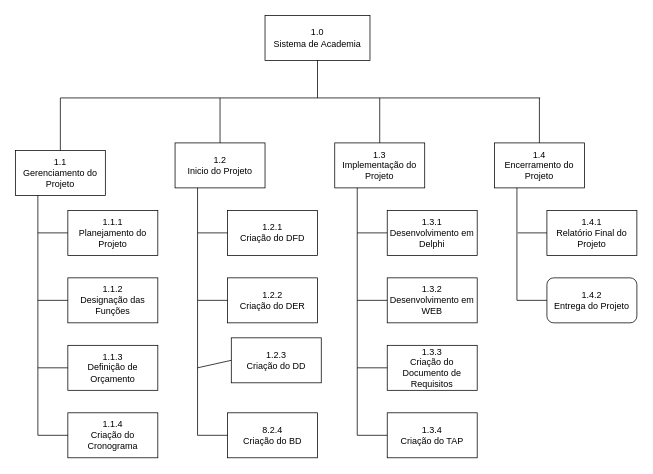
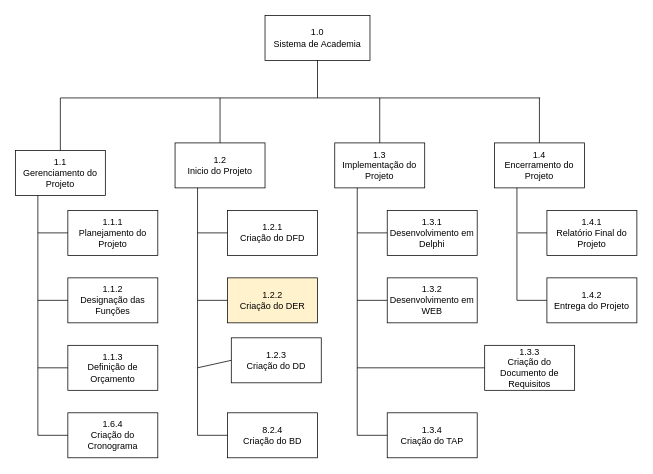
node "1.2.2 Criação do DER": fillcolor #ffffff -> #fff2cc
node "1.4.2 Entrega do Projeto": shape rounded rectangle -> rectangle
node "1.3.3 Criação do Documento de Requisitos": moved (432, 368) -> (530, 368)
node "1.1.4 Criação do Cronograma": label "1.1.4 Criação do Cronograma" -> "1.6.4 Criação do Cronograma"
